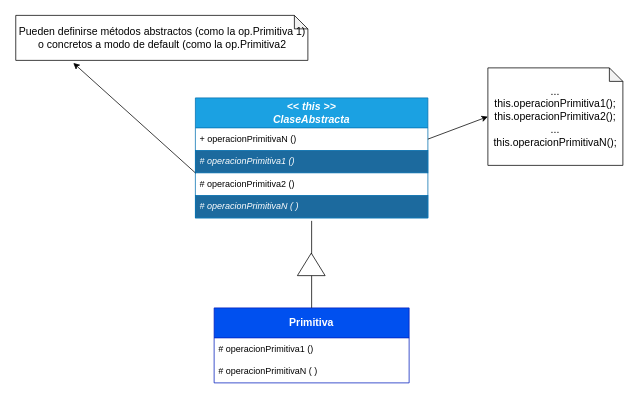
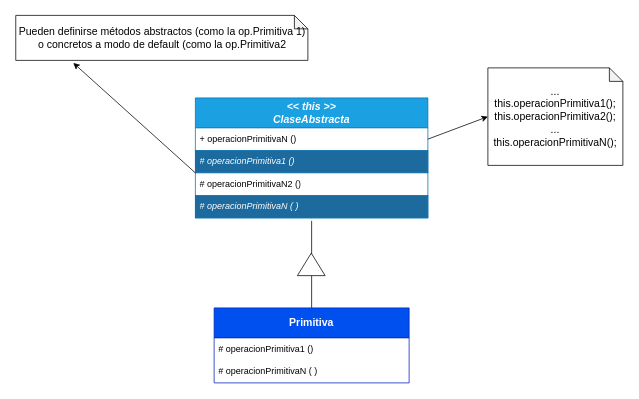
node "# operacionPrimitiva2 ()": label "# operacionPrimitiva2 ()" -> "# operacionPrimitivaN2 ()"
